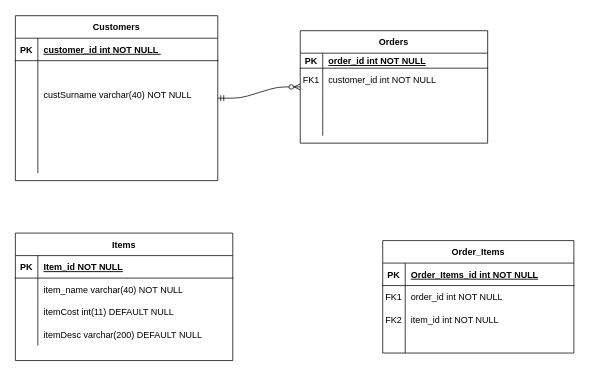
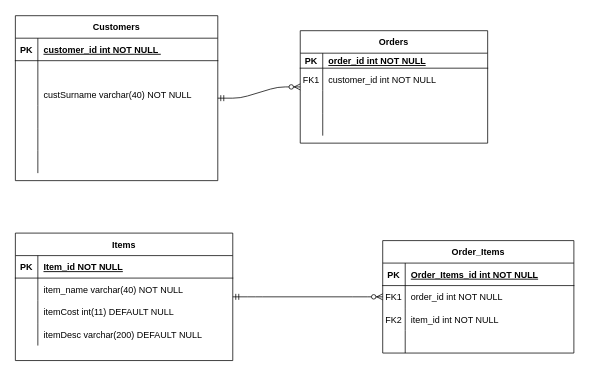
edge "Items" -- "Order_Items": added
